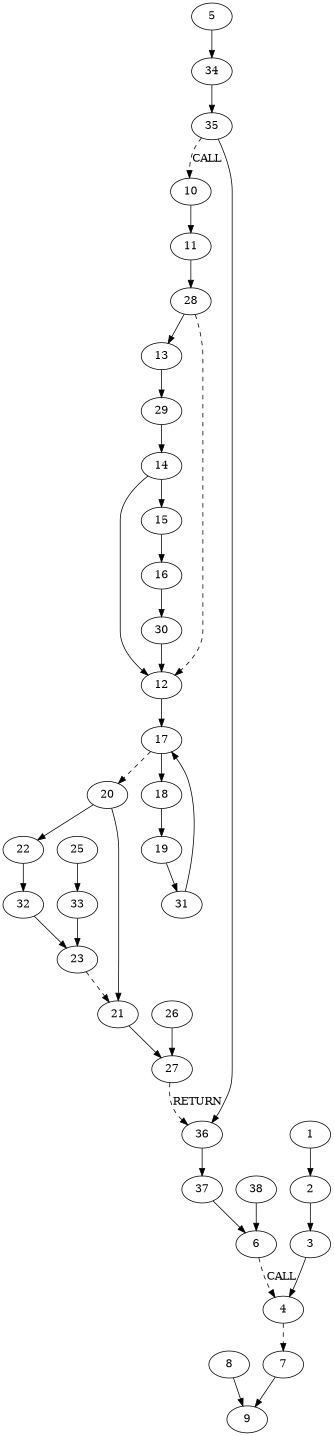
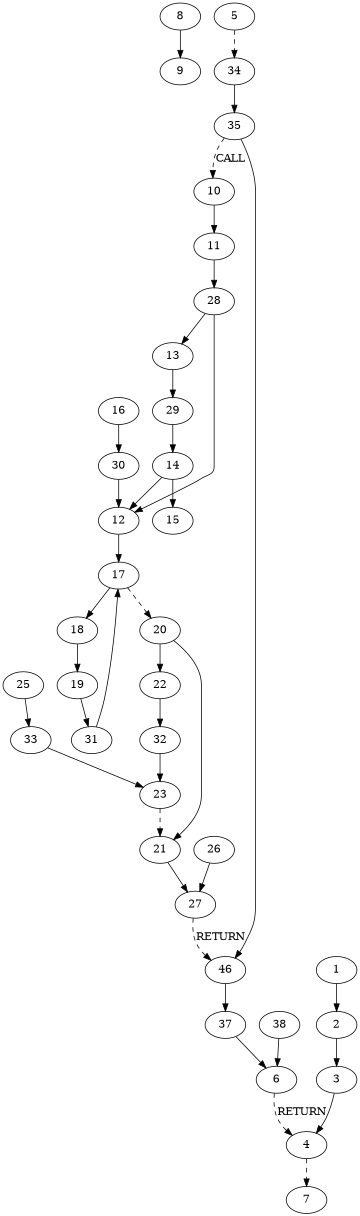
edge "5" -> "34": style solid -> dashed
edge "28" -> "12": style dashed -> solid
edge "15" -> "16": removed
node "36": label "36" -> "46"
edge "6" -> "4": label "CALL" -> "RETURN"
edge "7" -> "9": removed
